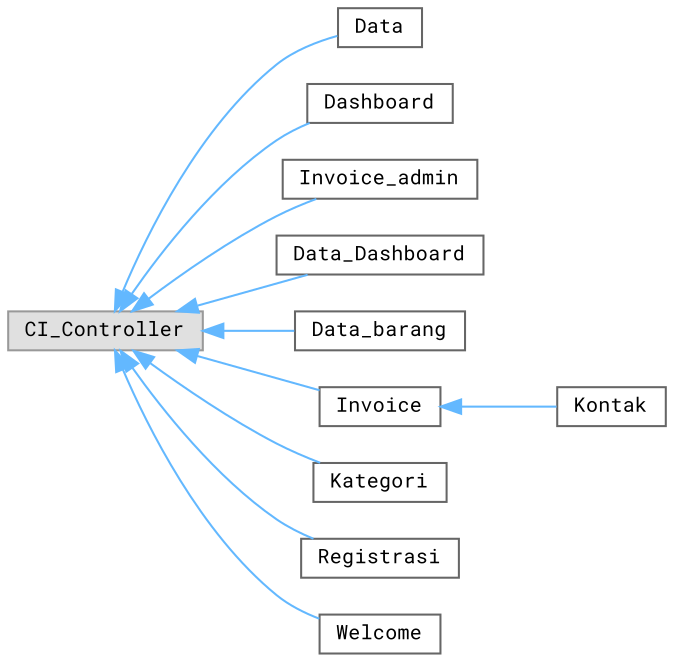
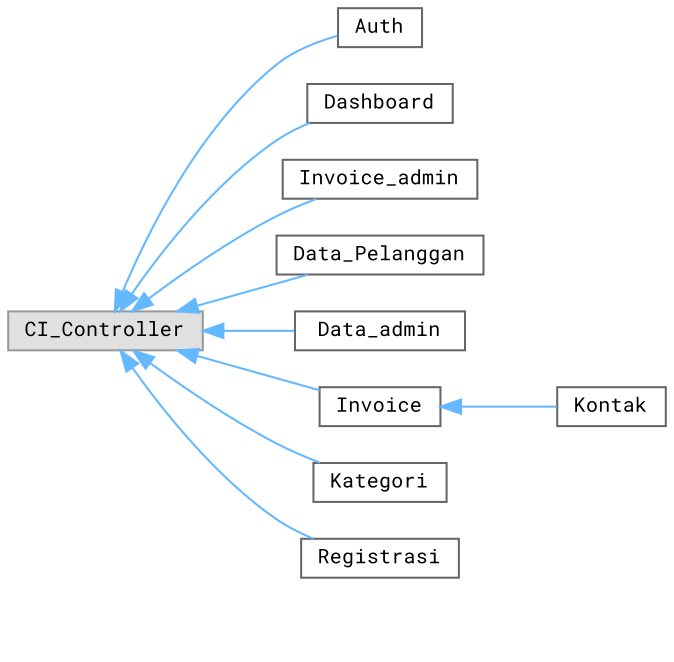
node "Data": label "Data" -> "Auth"
node "Data_Dashboard": label "Data_Dashboard" -> "Data_Pelanggan"
node "Data_barang": label "Data_barang" -> "Data_admin"
node "Welcome": removed
